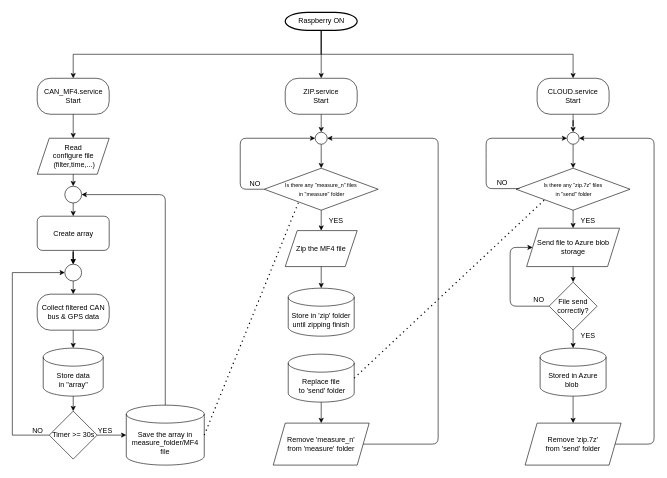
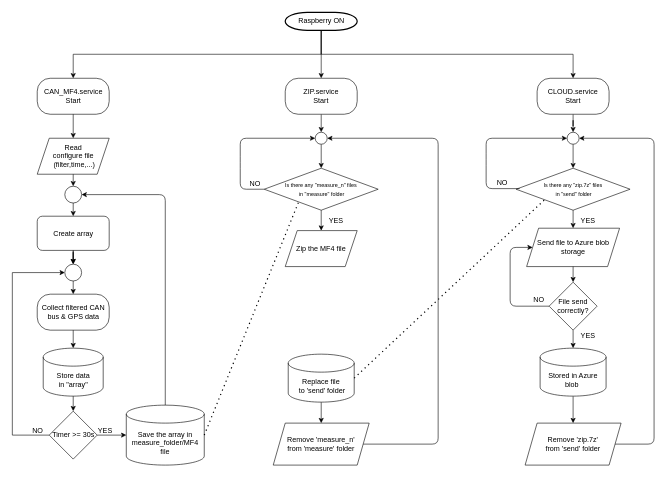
edge "Zip the MF4 file" -> "Store in 'zip' folder until zipping finish": removed
node "Store in 'zip' folder until zipping finish": removed
